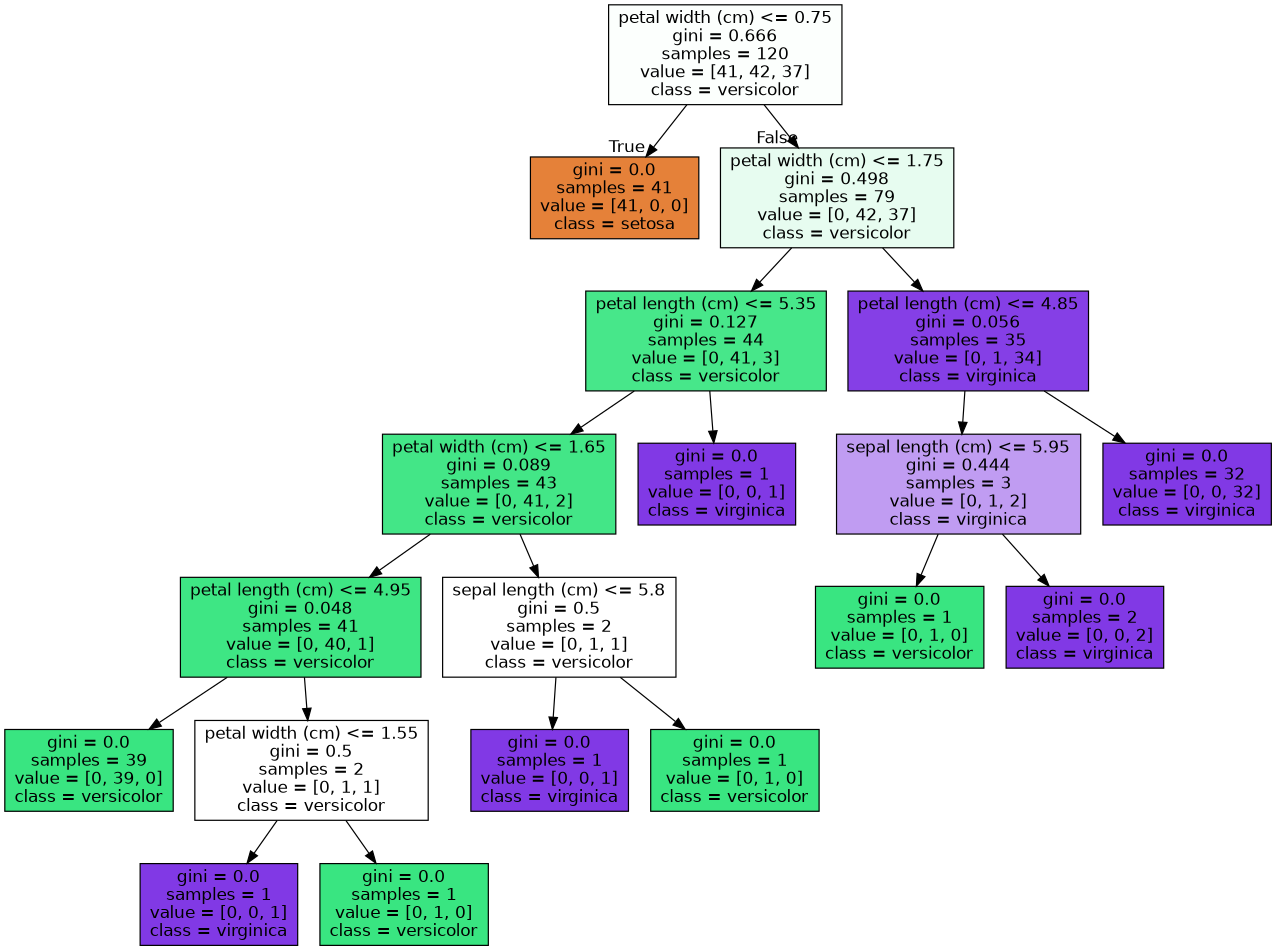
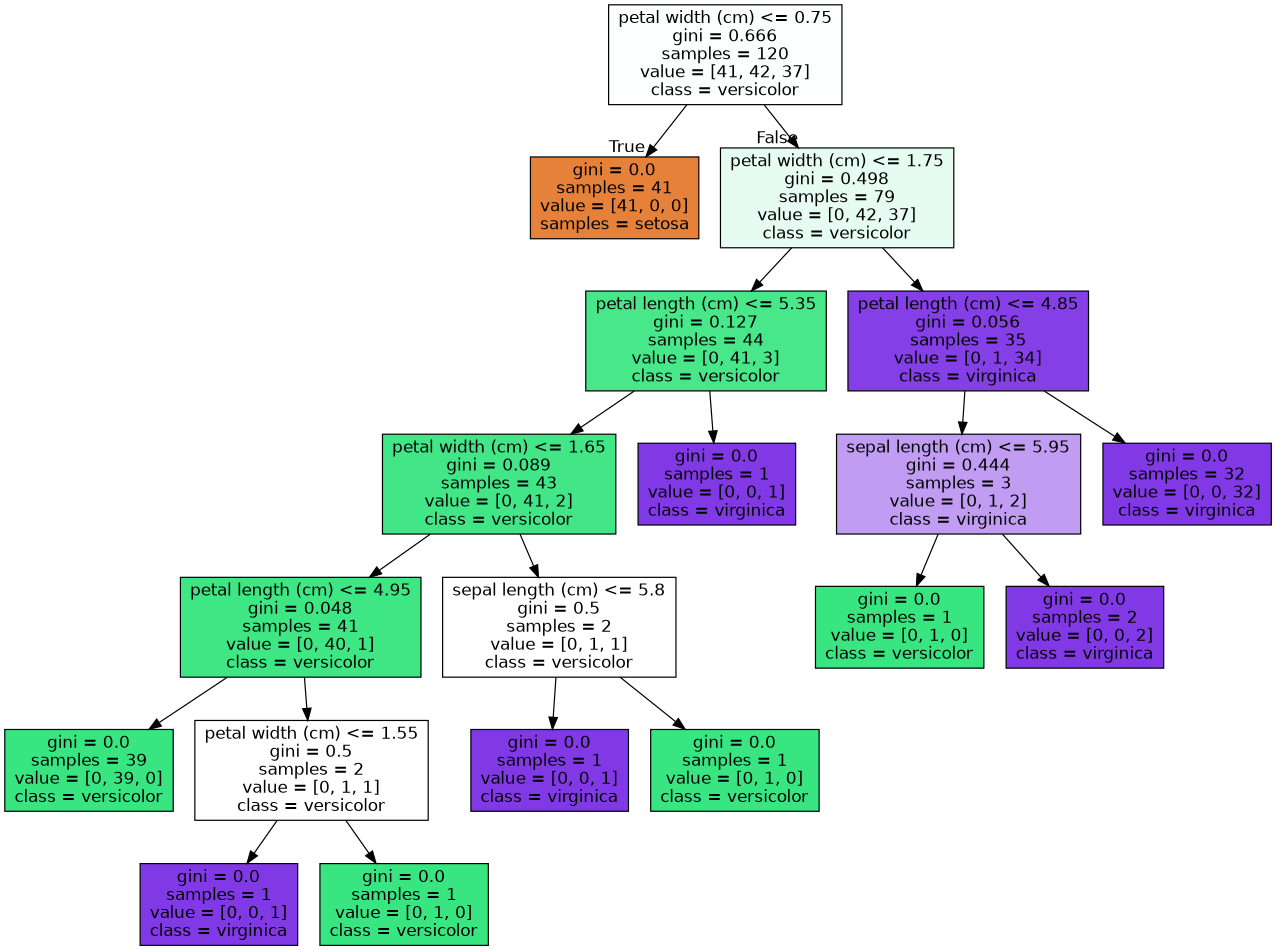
node "gini = 0.0 samples = 41 value = [41, 0, 0] class = setosa": label "gini = 0.0 samples = 41 value = [41, 0, 0] class = setosa" -> "gini = 0.0 samples = 41 value = [41, 0, 0] samples = setosa"
